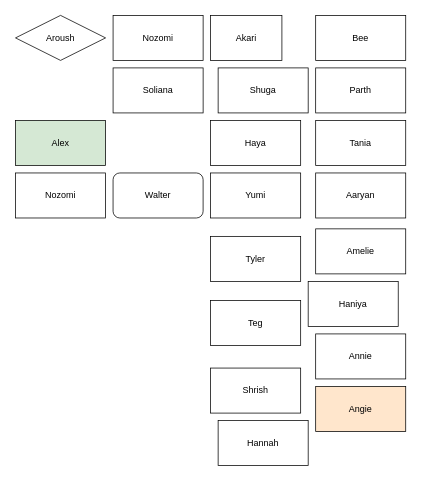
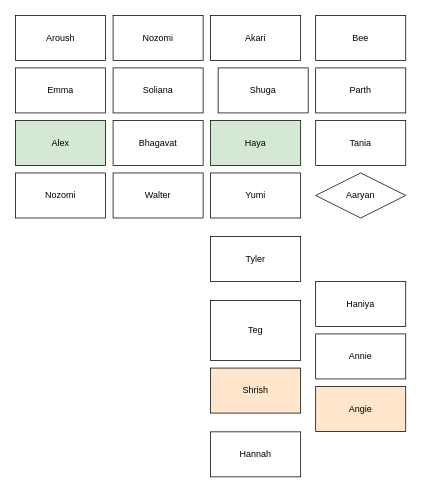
node "Aroush": shape diamond -> rectangle
node "Akari": size 71x45 -> 90x45
node "Emma": added
node "Bhagavat": added
node "Haya": fillcolor #ffffff -> #d5e8d4
node "Walter": shape rounded rectangle -> rectangle
node "Aaryan": shape rectangle -> diamond
node "Amelie": removed
node "Haniya": moved (353, 304) -> (360, 304)
node "Teg": size 90x45 -> 90x60
node "Shrish": fillcolor #ffffff -> #ffe6cc
node "Hannah": moved (263, 443) -> (255, 454)
